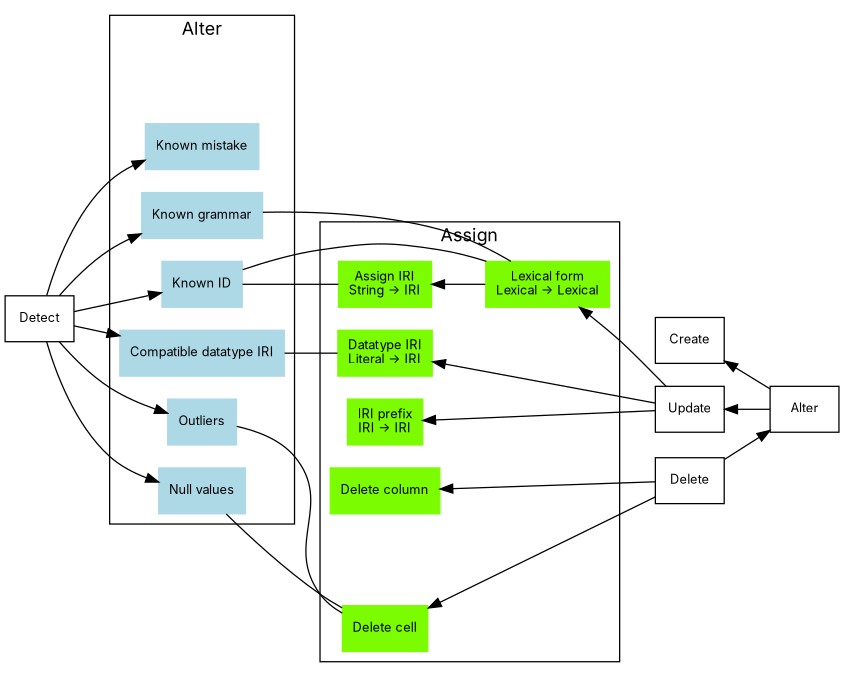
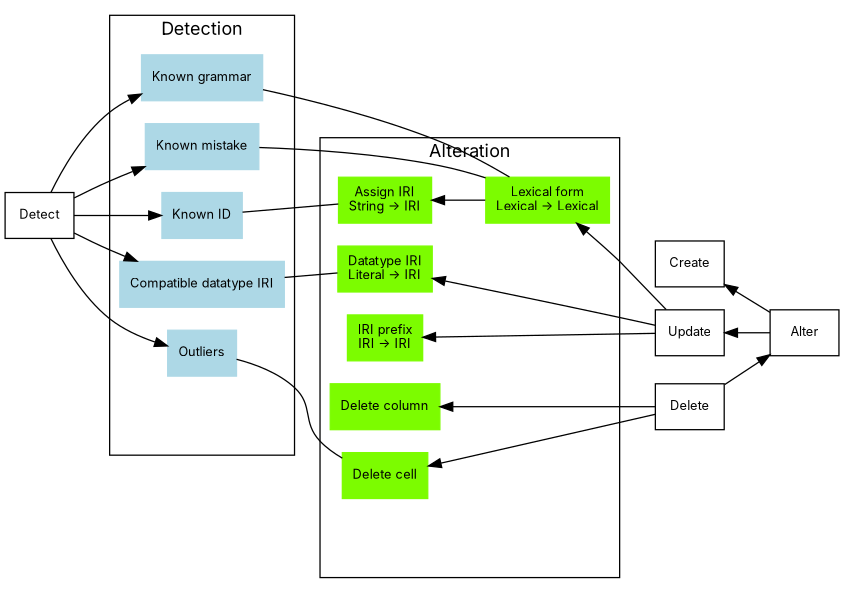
cluster "Alter": label "Alter" -> "Detection"
cluster "Assign": label "Assign" -> "Alteration"
edge "Known ID" -- "Lexical form": now "Known mistake" -- "Lexical form"
node "Null values": removed
